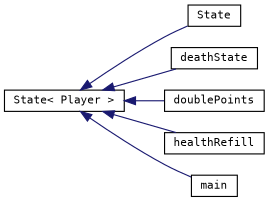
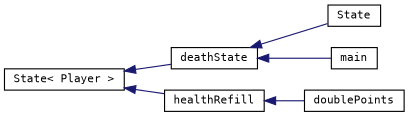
edge "State" -> "State< Player >": now "State" -> "deathState"
edge "doublePoints" -> "State< Player >": now "doublePoints" -> "healthRefill"
edge "main" -> "State< Player >": now "main" -> "deathState"
